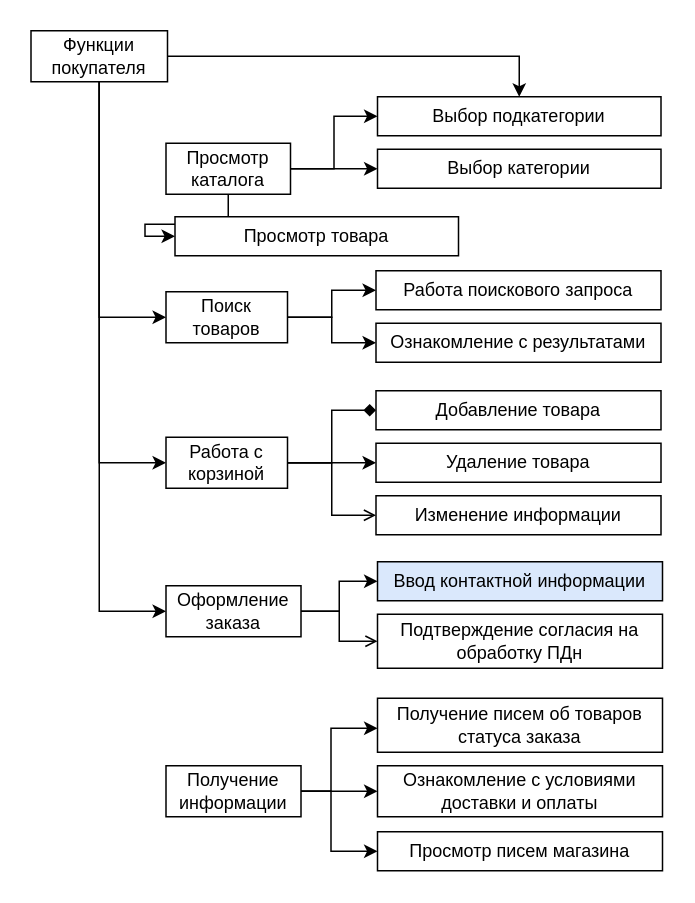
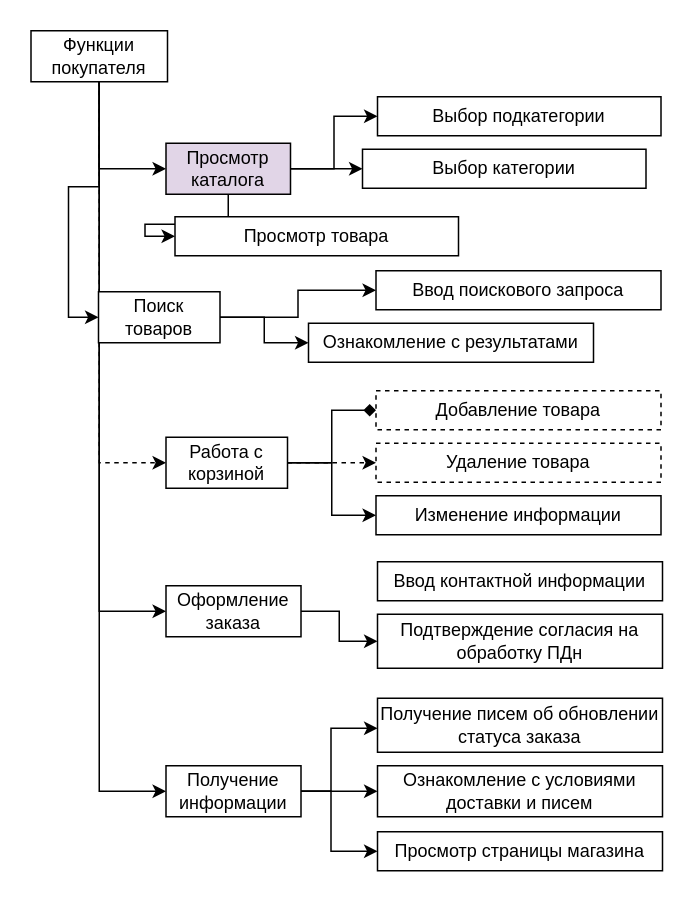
edge "Функции покупателя" -> "Выбор подкатегории": now "Функции покупателя" -> "Получение информации"
edge "Функции покупателя" -> "Просмотр каталога": added
node "Просмотр каталога": fillcolor #ffffff -> #e1d5e7
node "Выбор категории": moved (519, 169) -> (504, 169)
node "Работа поискового запроса": label "Работа поискового запроса" -> "Ввод поискового запроса"
node "Поиск товаров": moved (227, 317) -> (159, 317)
node "Ознакомление с результатами": moved (518, 343) -> (451, 343)
node "Добавление товара": style solid -> dashed
edge "Функции покупателя" -> "Работа с корзиной": style solid -> dashed
edge "Работа с корзиной" -> "Удаление товара": style solid -> dashed
node "Удаление товара": style solid -> dashed
edge "Работа с корзиной" -> "Изменение информации": arrowhead open -> classic
edge "Оформление заказа" -> "Ввод контактной информации": removed
node "Ввод контактной информации": fillcolor #dae8fc -> #ffffff
edge "Оформление заказа" -> "Подтверждение согласия на обработку ПДн": arrowhead open -> classic
node "Получение писем об товаров статуса заказа": label "Получение писем об товаров статуса заказа" -> "Получение писем об обновлении статуса заказа"
node "Ознакомление с условиями доставки и оплаты": label "Ознакомление с условиями доставки и оплаты" -> "Ознакомление с условиями доставки и писем"
node "Просмотр писем магазина": label "Просмотр писем магазина" -> "Просмотр страницы магазина"
